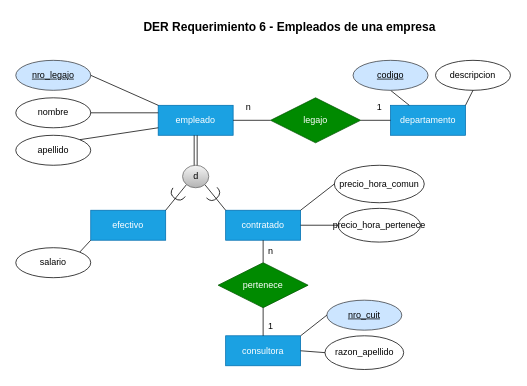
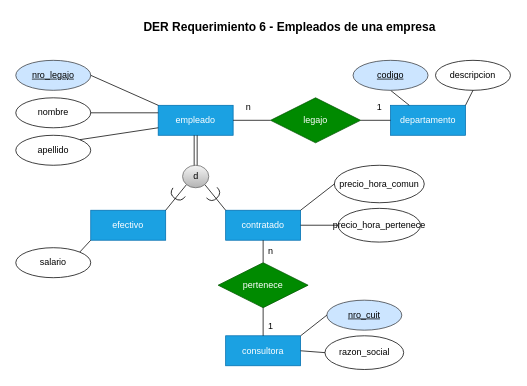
node "razon_apellido": label "razon_apellido" -> "razon_social"
